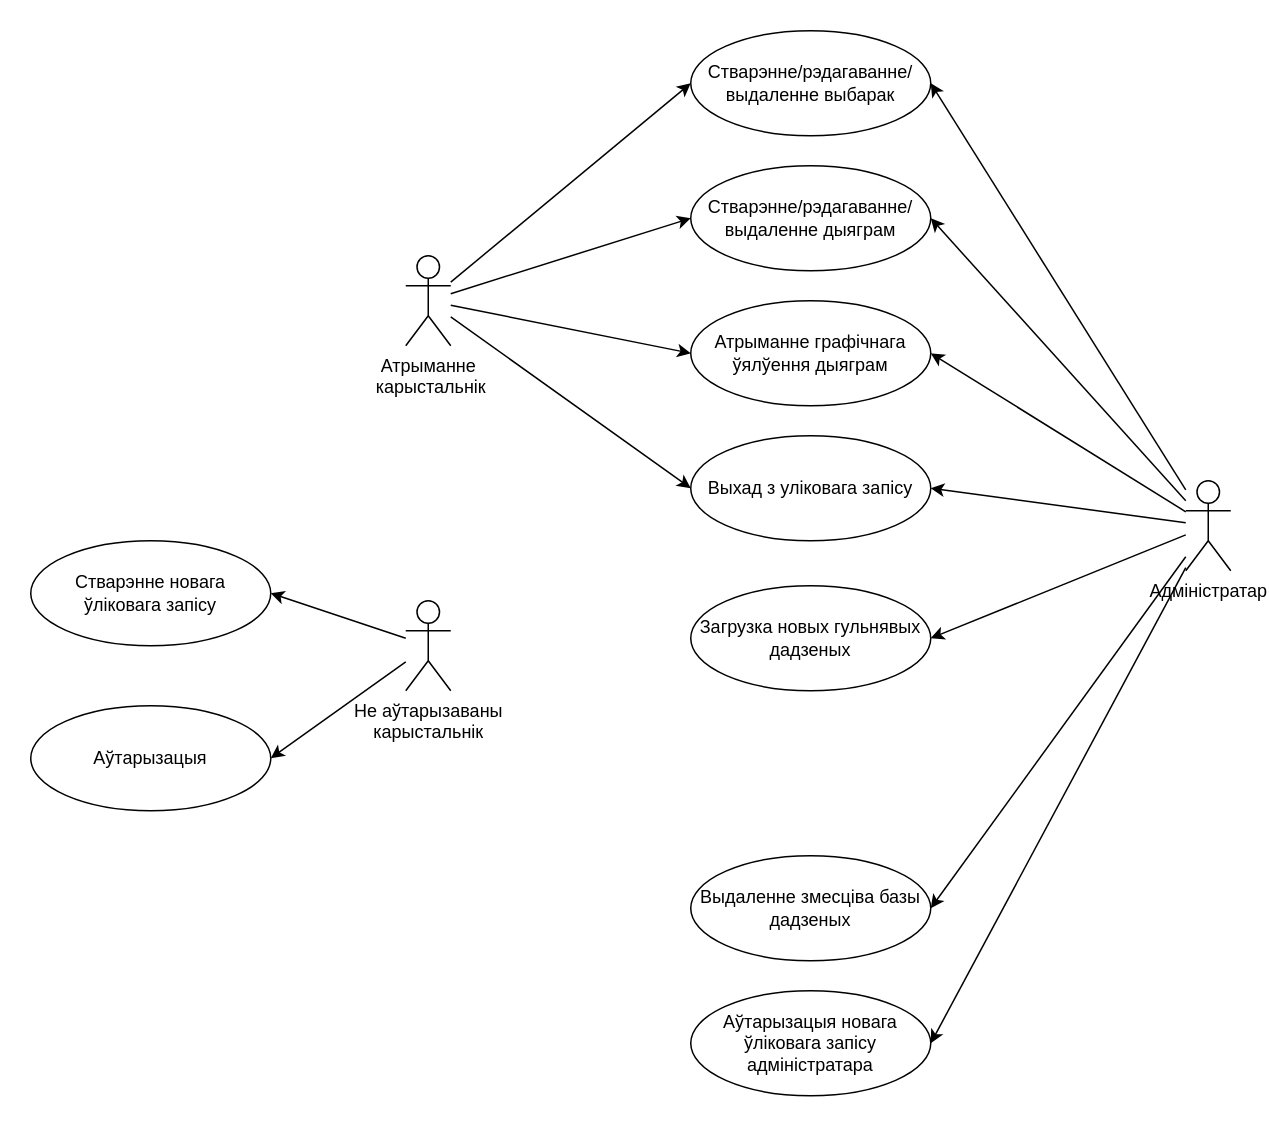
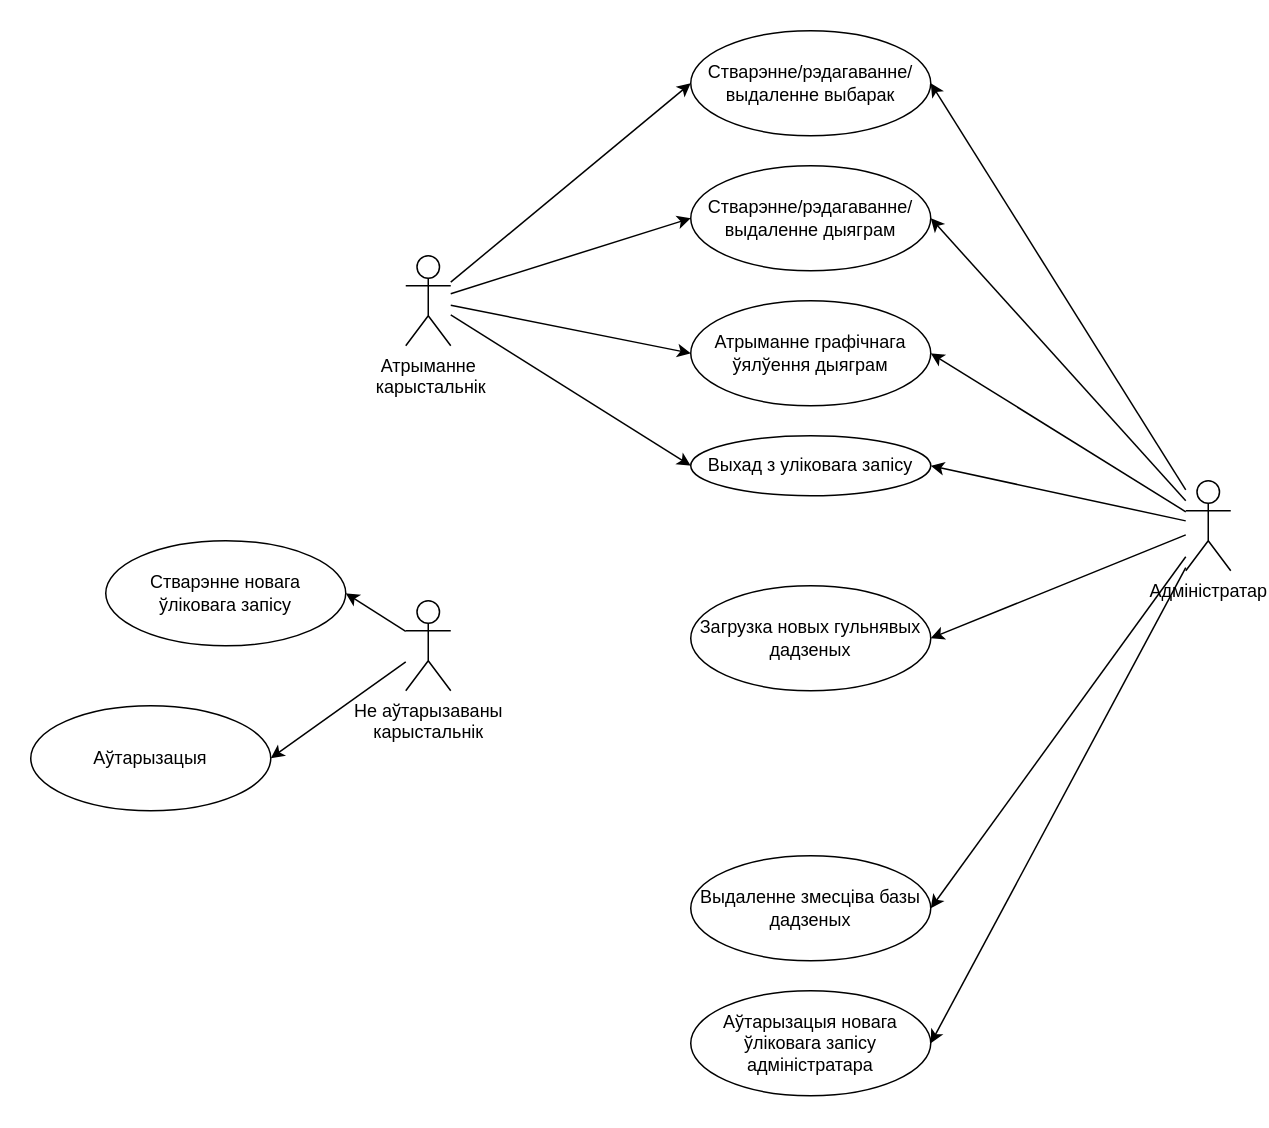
node "Выхад з уліковага запісу": size 240x105 -> 240x60
node "Стварэнне новага ўліковага запісу": moved (151, 593) -> (226, 593)
